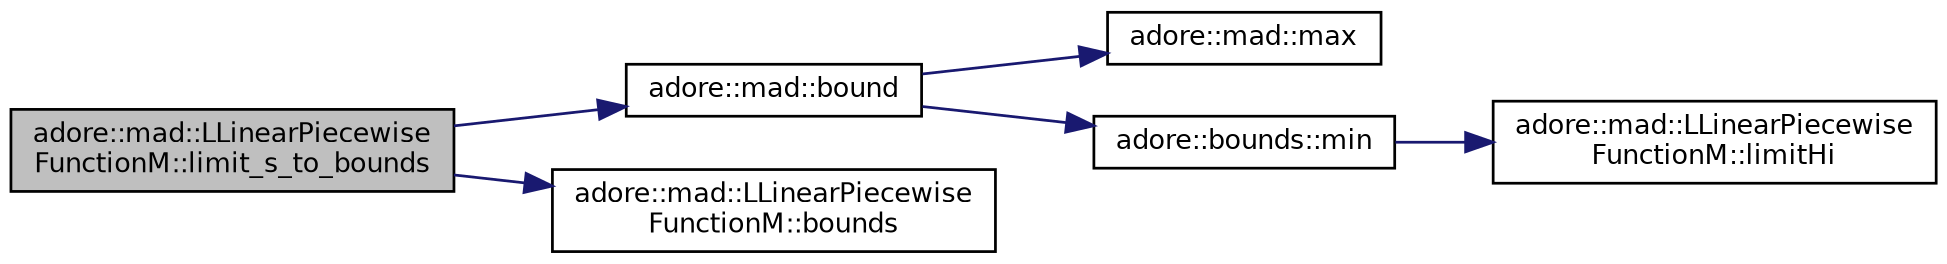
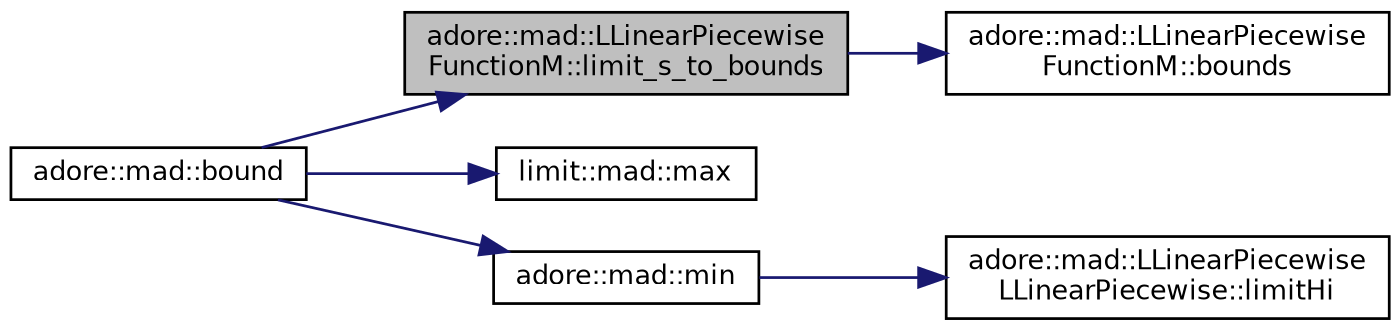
node "adore::mad::max": label "adore::mad::max" -> "limit::mad::max"
edge "adore::mad::LLinearPiecewise FunctionM::limit_s_to_bounds" -> "adore::mad::bound": reversed
node "adore::bounds::min": label "adore::bounds::min" -> "adore::mad::min"
node "adore::mad::LLinearPiecewise FunctionM::limitHi": label "adore::mad::LLinearPiecewise FunctionM::limitHi" -> "adore::mad::LLinearPiecewise LLinearPiecewise::limitHi"
